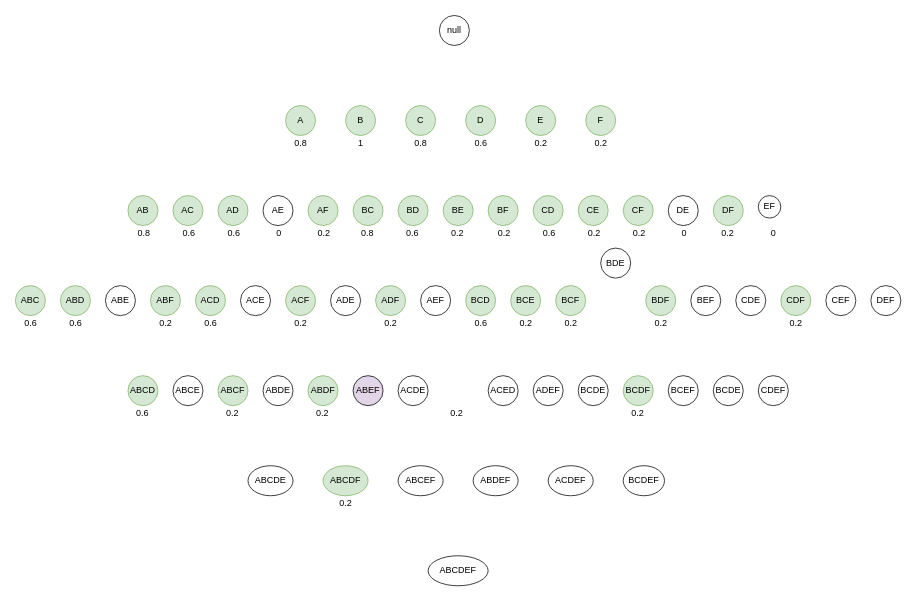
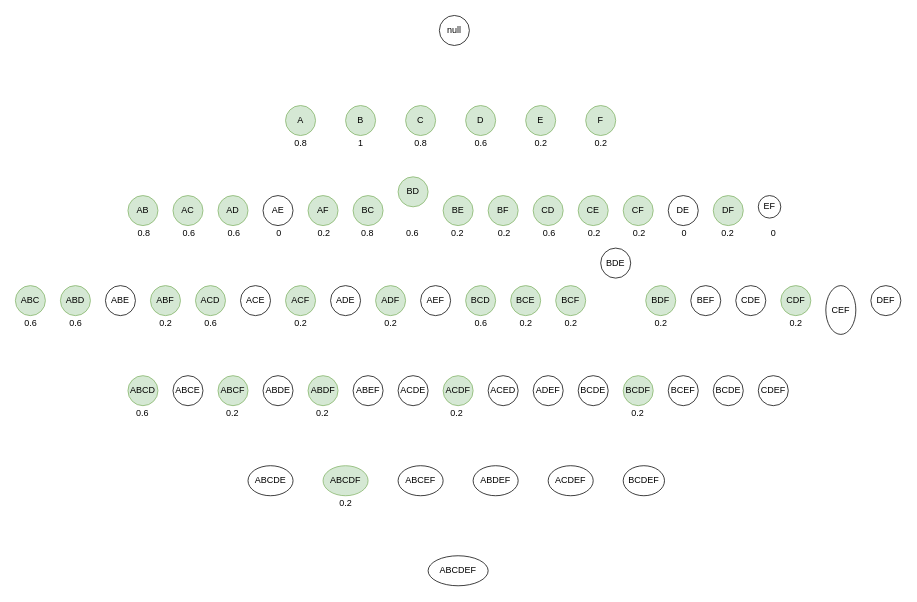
node "BD": moved (413, 210) -> (413, 192)
node "CEF": size 30x30 -> 30x49
node "ABEF": fillcolor #e1d5e7 -> #ffffff
node "ACDF": added
